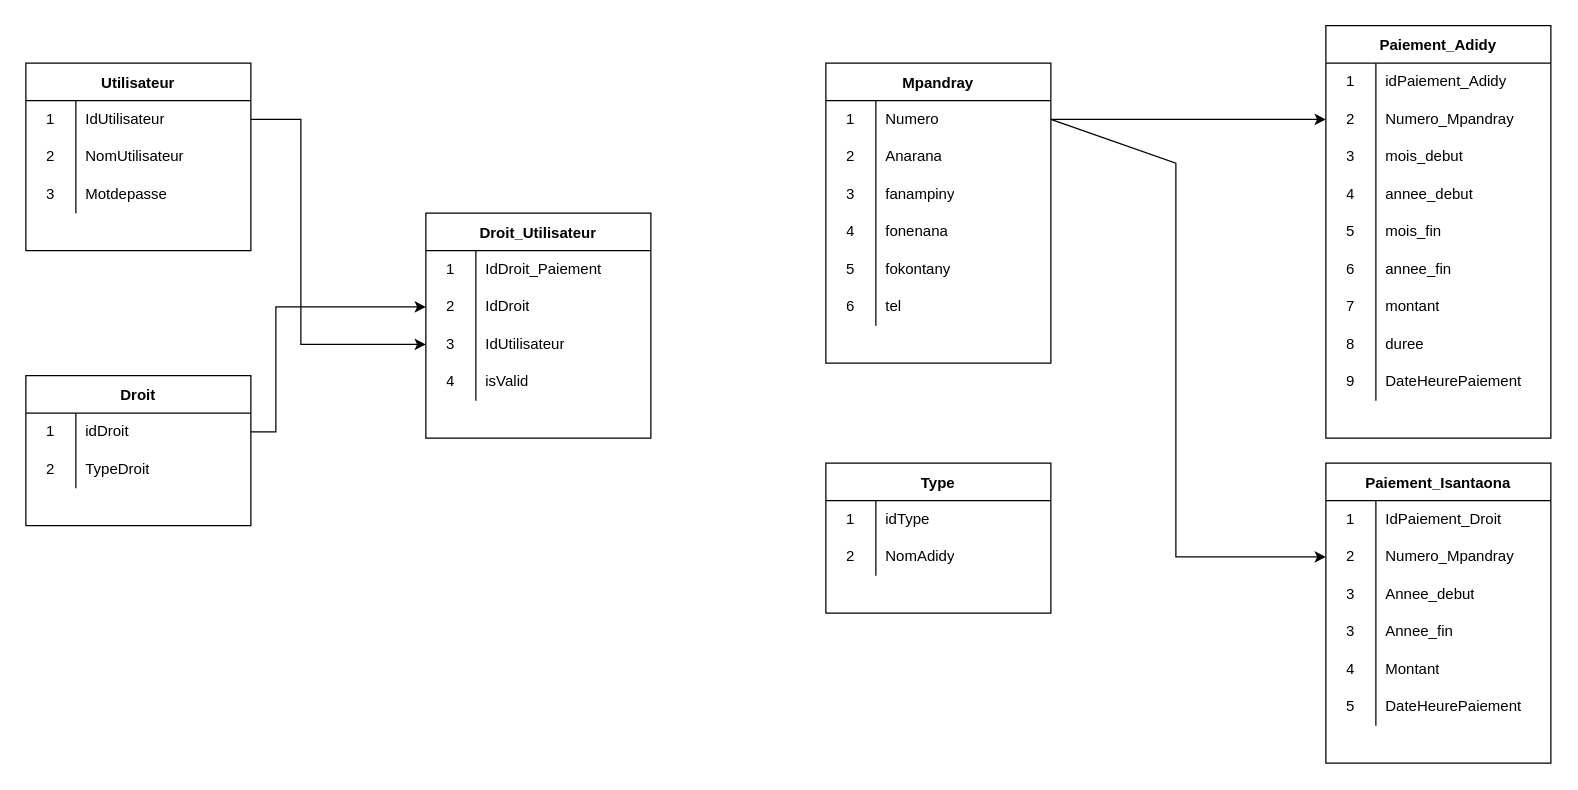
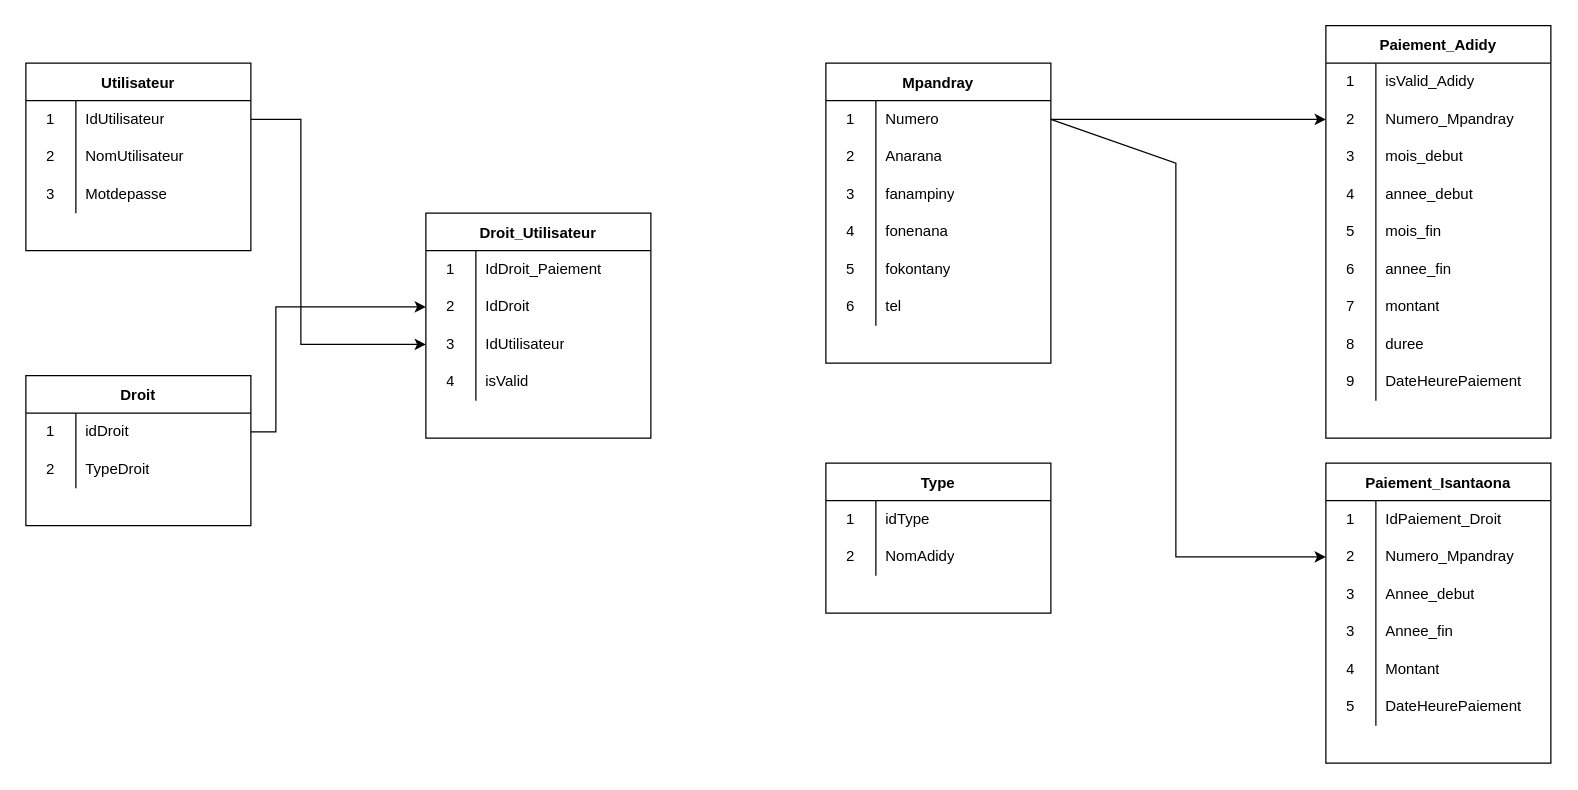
node "idPaiement_Adidy": label "idPaiement_Adidy" -> "isValid_Adidy"
